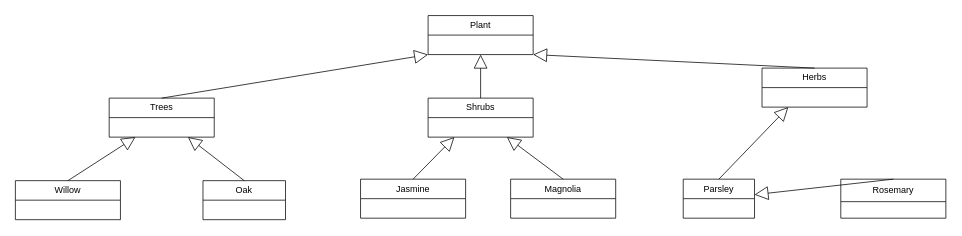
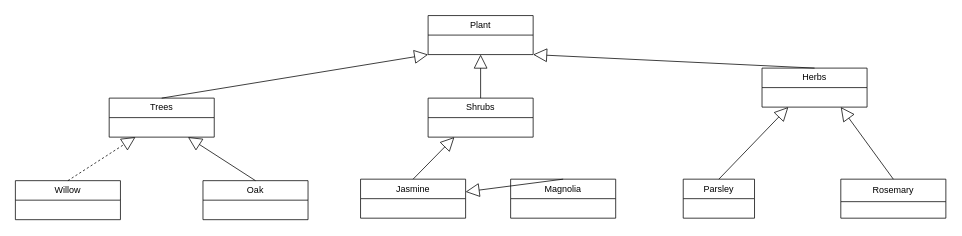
edge "Magnolia" -> "Shrubs": now "Magnolia" -> "Jasmine"
edge "Willow" -> "Trees": style solid -> dashed
edge "Rosemary" -> "Parsley": now "Rosemary" -> "Herbs"
node "Oak": size 83x39 -> 105x39
